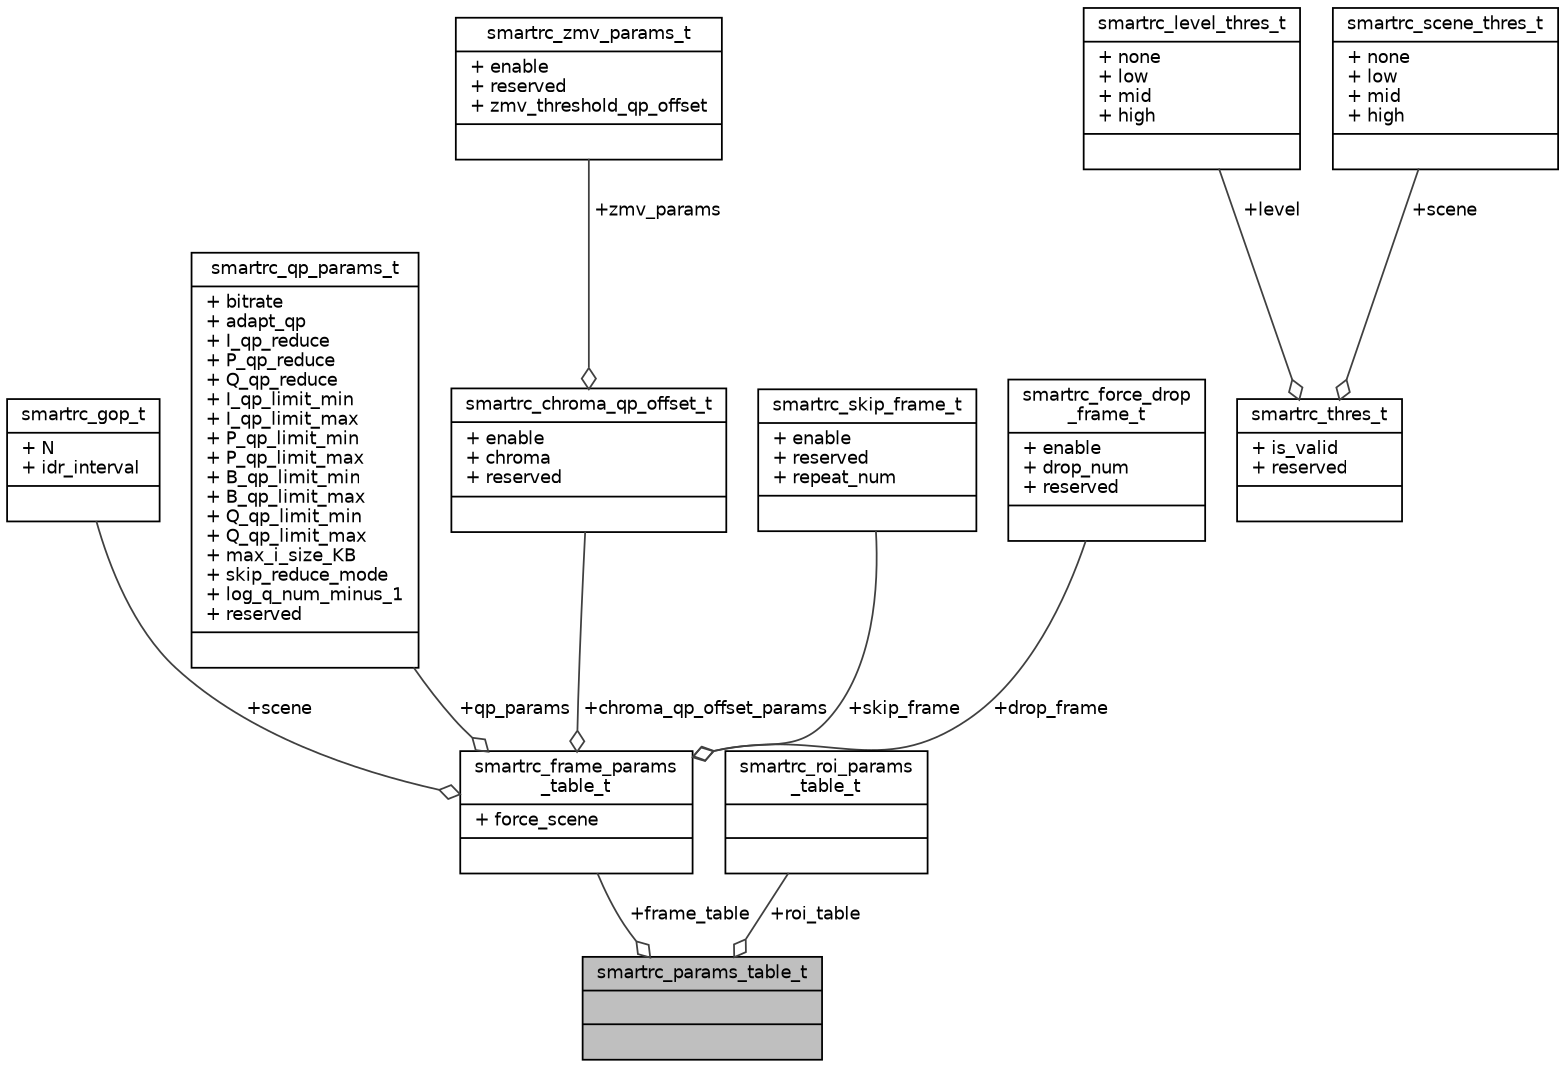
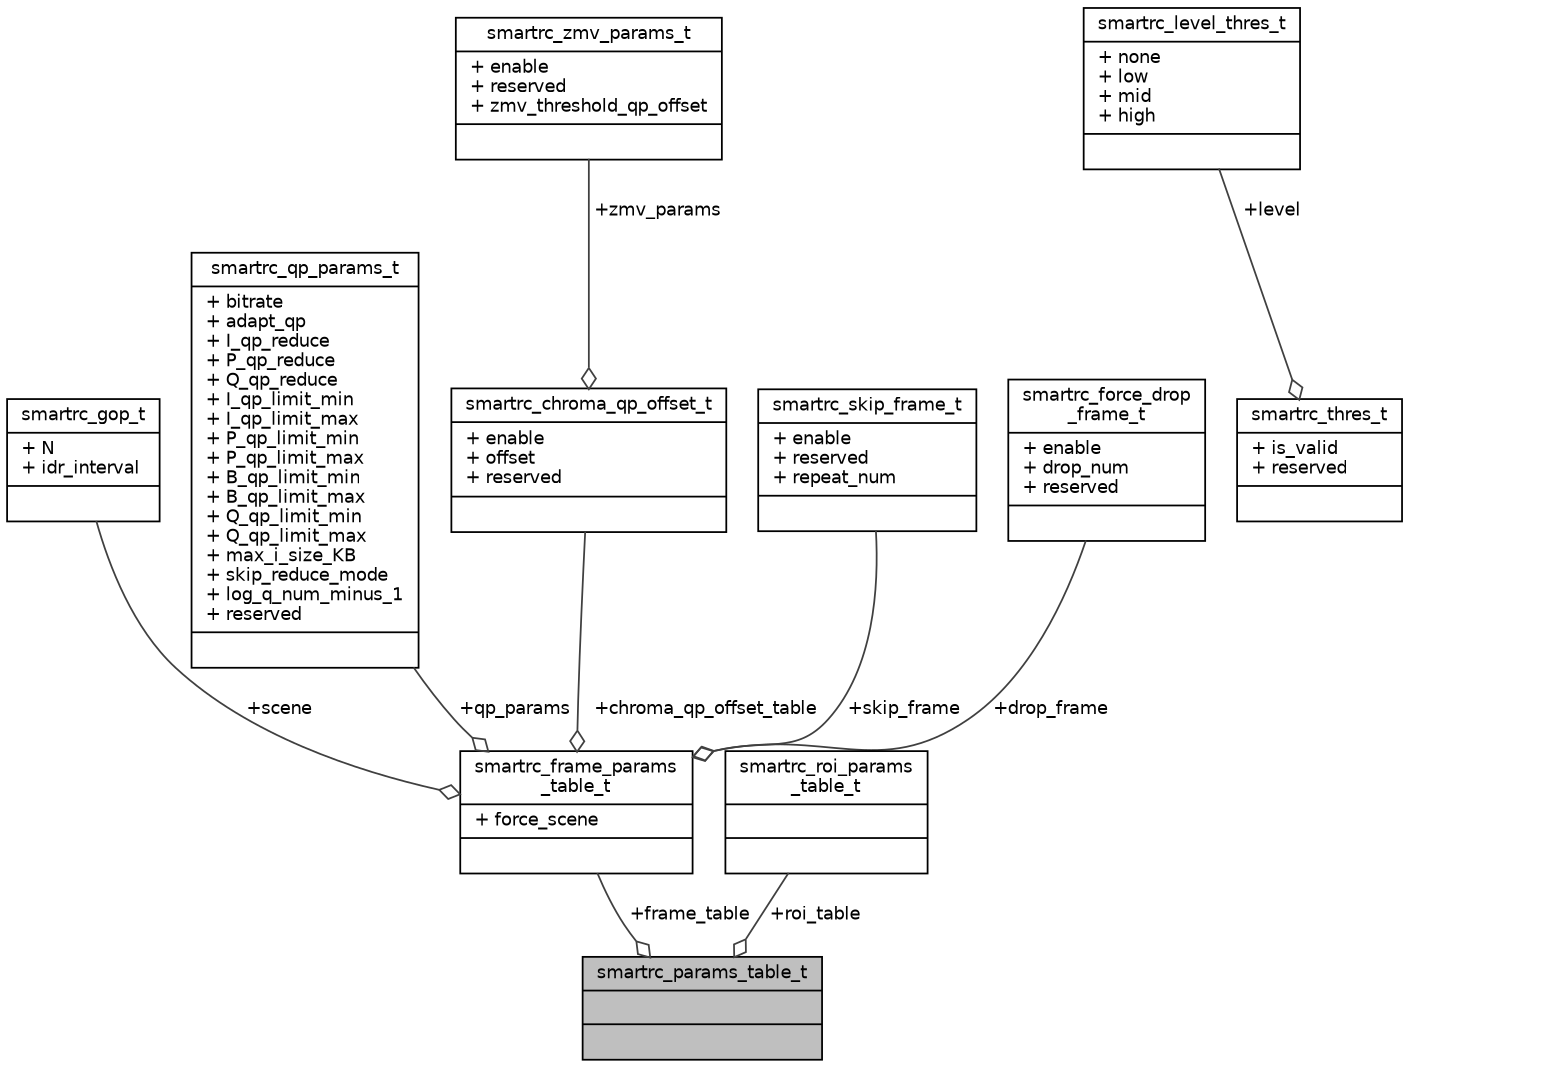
node "smartrc_scene_thres_t": removed
node "smartrc_chroma_qp_offset_t": text "+ chroma" -> "+ offset"
edge "smartrc_chroma_qp_offset_t" -> "smartrc_frame_params": label " +chroma_qp_offset_params" -> " +chroma_qp_offset_table"
